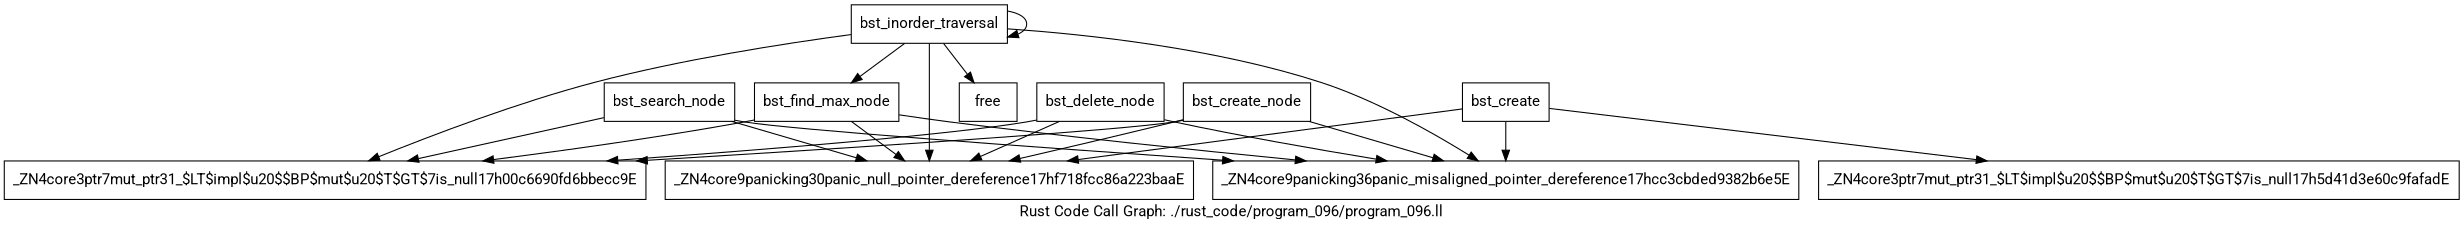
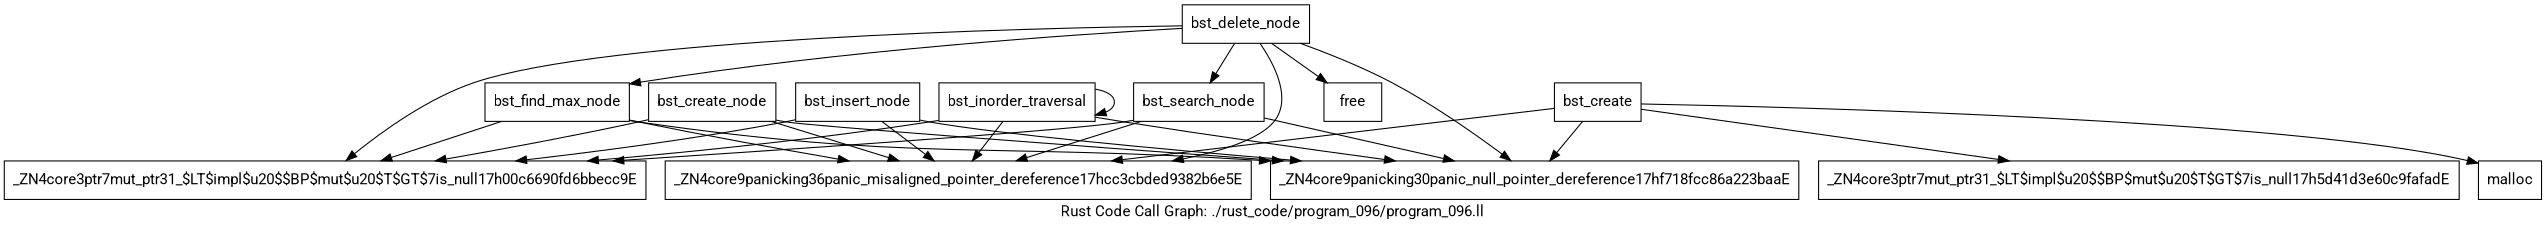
edge "bst_inorder_traversal" -> "free": now "bst_delete_node" -> "free"
edge "bst_delete_node" -> "bst_search_node": added
edge "bst_inorder_traversal" -> "bst_find_max_node": now "bst_delete_node" -> "bst_find_max_node"
node "bst_insert_node": added
node "malloc": added
